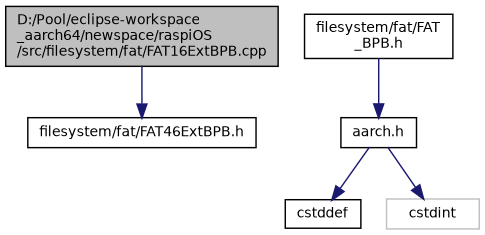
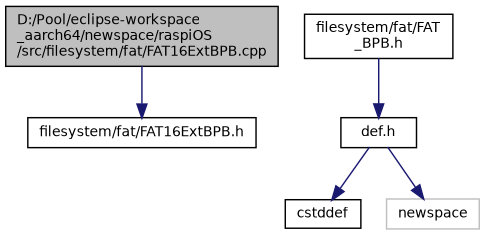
node "filesystem/fat/FAT46ExtBPB.h": label "filesystem/fat/FAT46ExtBPB.h" -> "filesystem/fat/FAT16ExtBPB.h"
node "aarch.h": label "aarch.h" -> "def.h"
node "cstdint": label "cstdint" -> "newspace"
